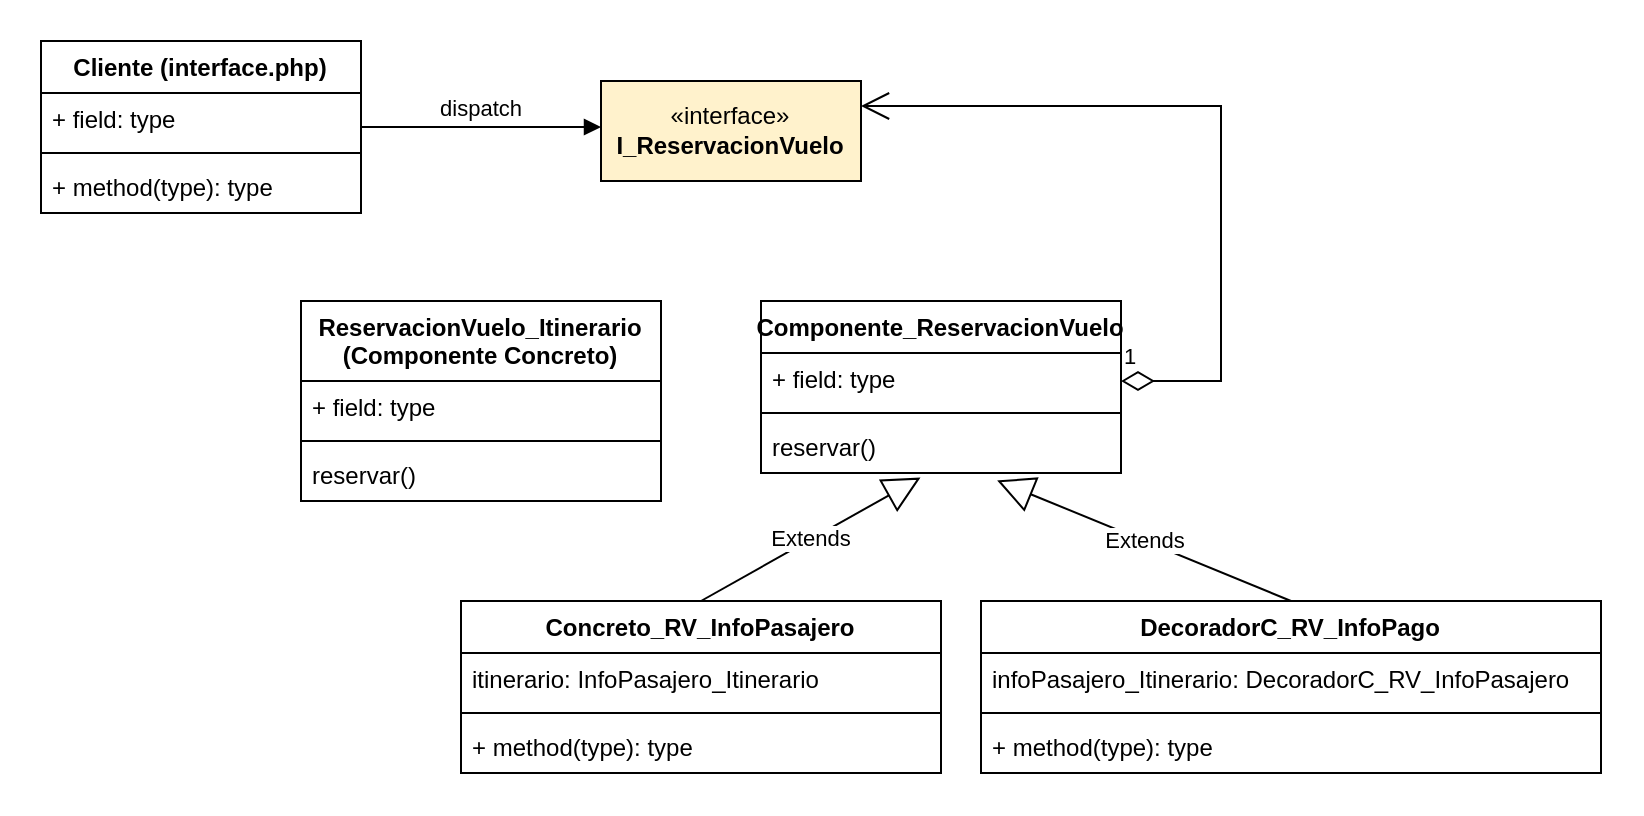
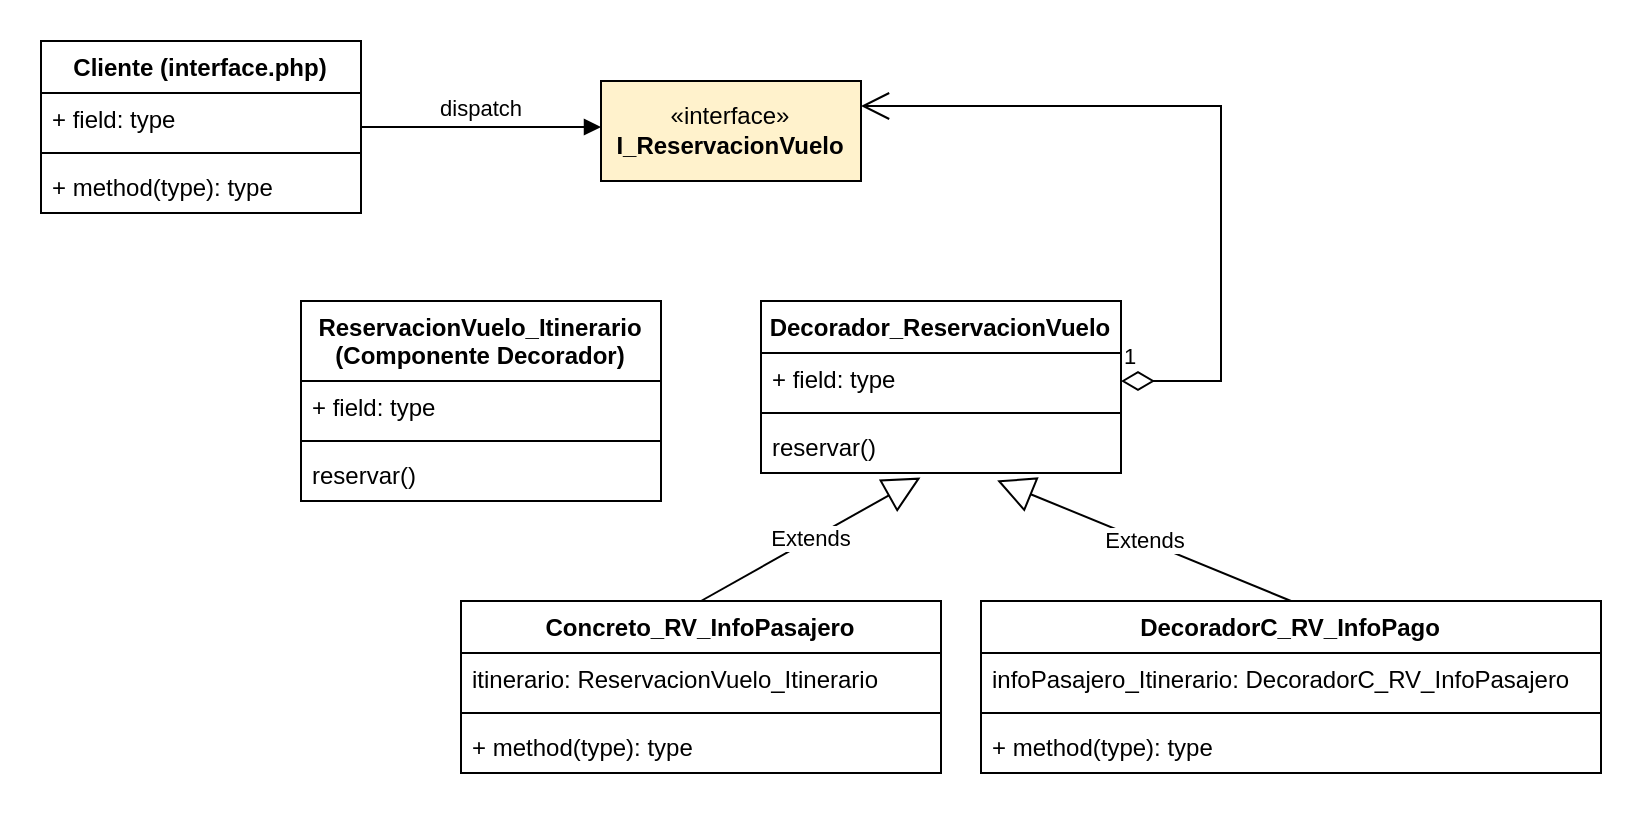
node "Componente_ReservacionVuelo": label "Componente_ReservacionVuelo" -> "Decorador_ReservacionVuelo"
node "ReservacionVuelo_Itinerario (Componente Concreto)": label "ReservacionVuelo_Itinerario (Componente Concreto)" -> "ReservacionVuelo_Itinerario (Componente Decorador)"
node "itinerario: InfoPasajero_Itinerario": label "itinerario: InfoPasajero_Itinerario" -> "itinerario: ReservacionVuelo_Itinerario"
